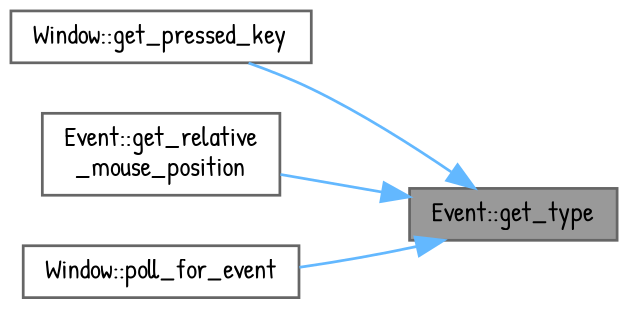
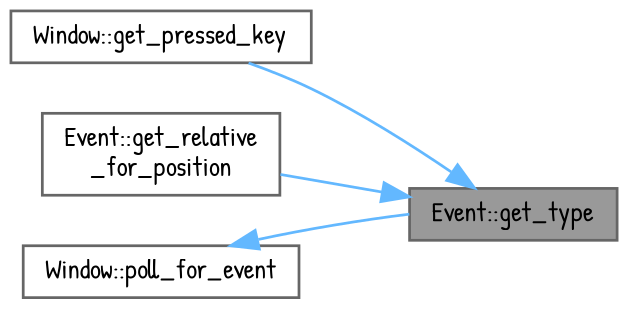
node "Event::get_relative _mouse_position": label "Event::get_relative _mouse_position" -> "Event::get_relative _for_position"
edge "Window::poll_for_event" -> "Event::get_type": reversed
